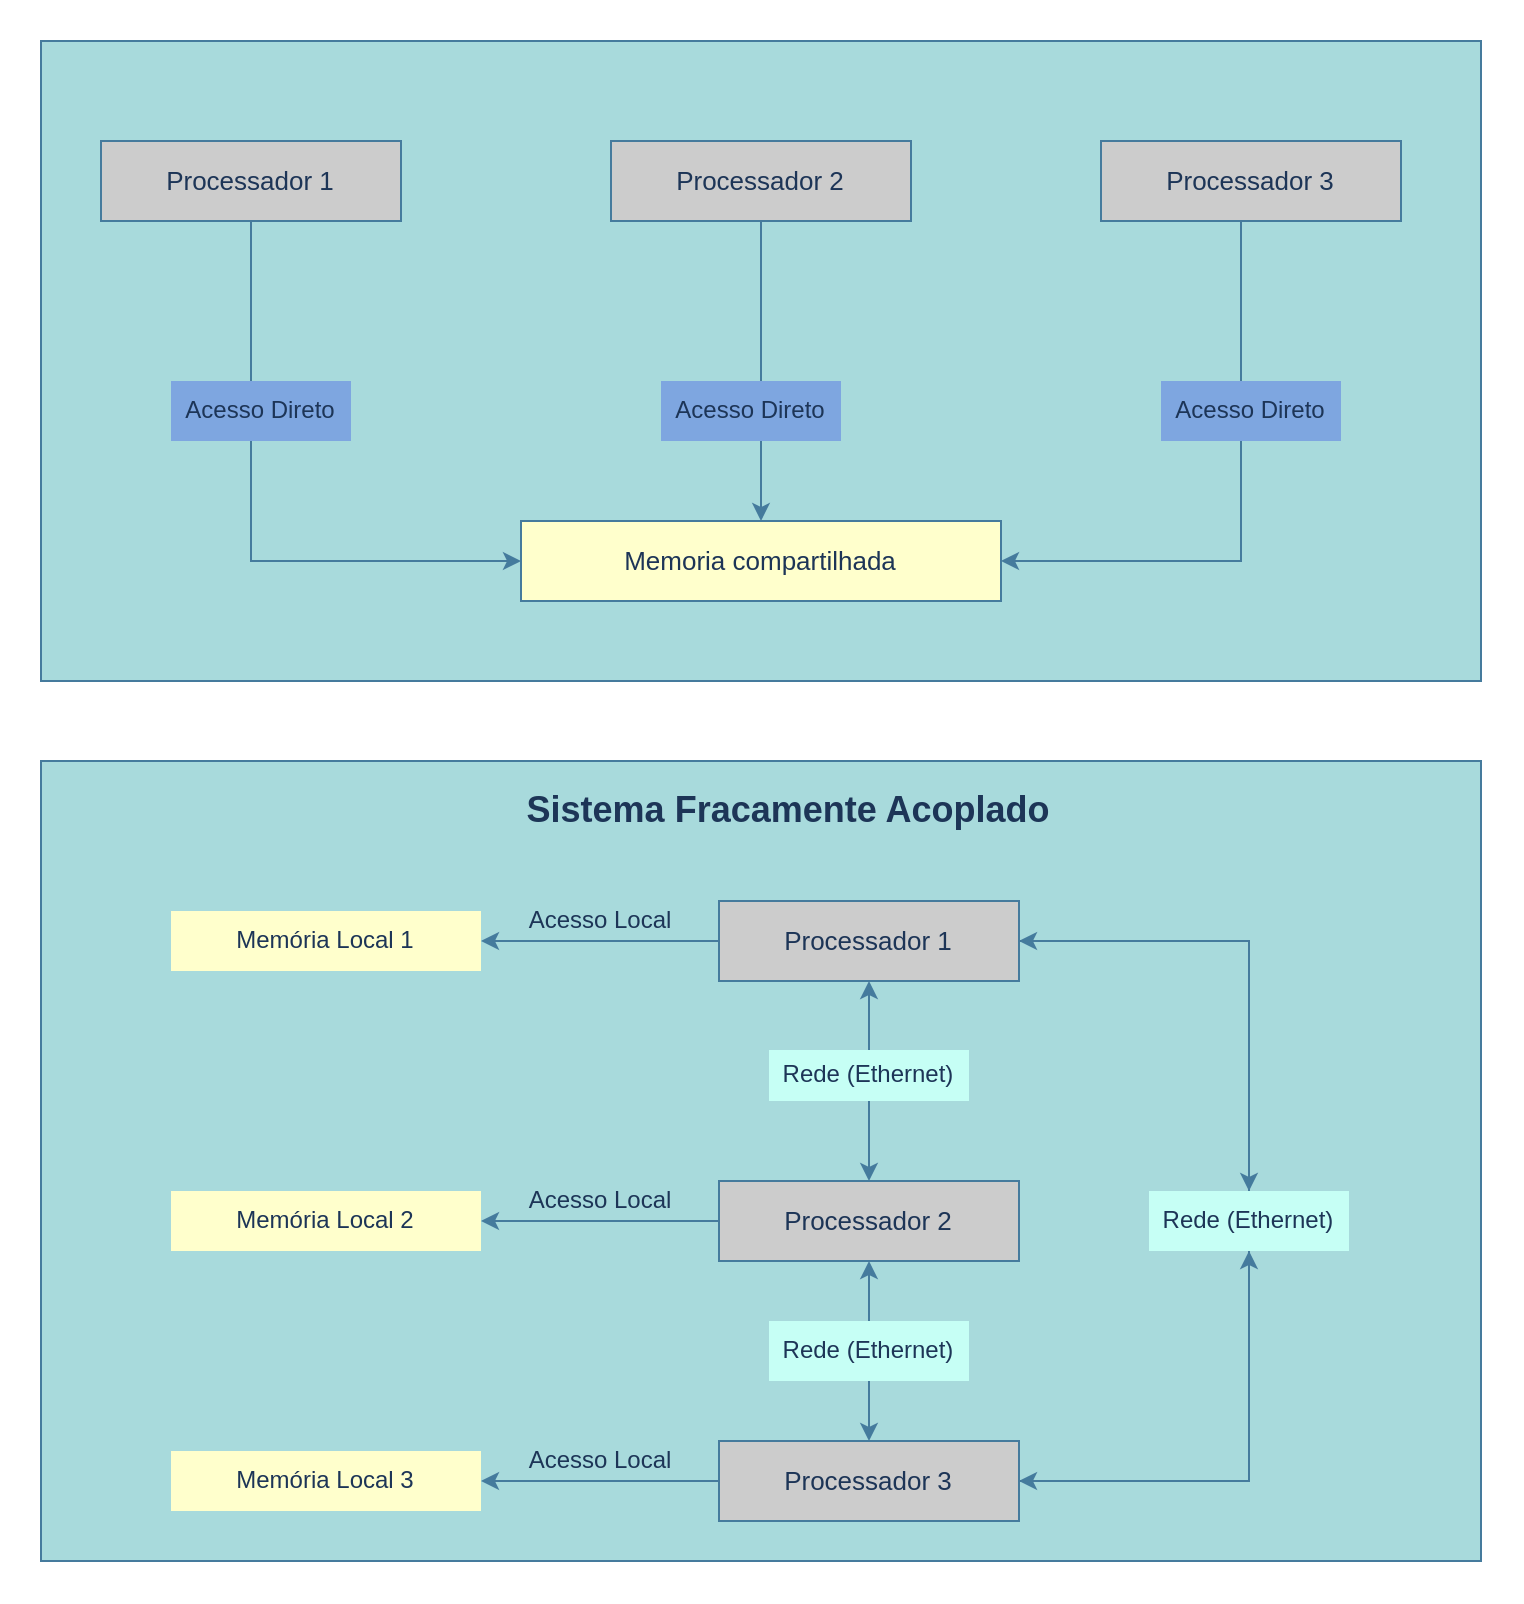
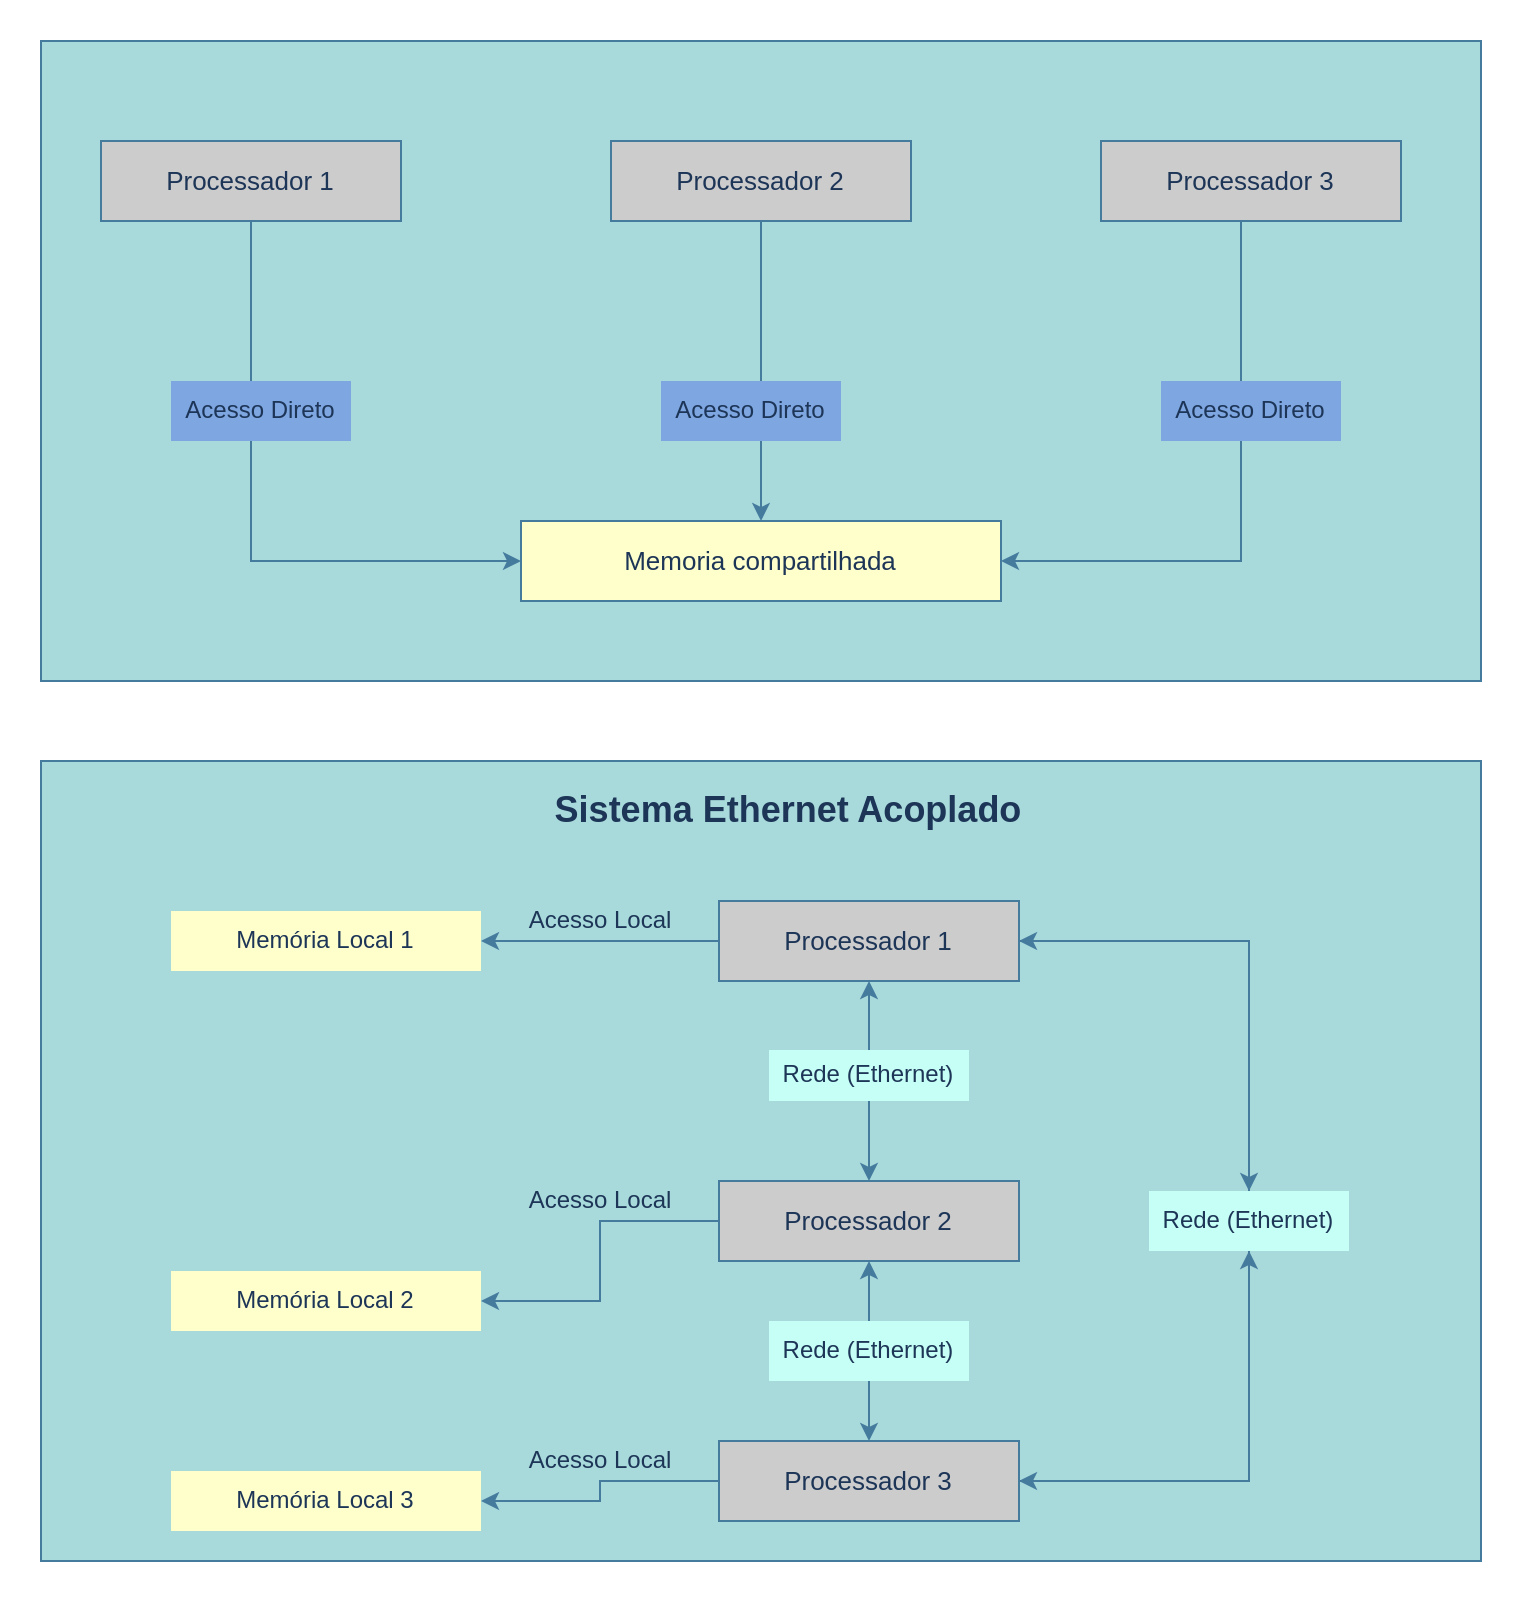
node "Sistema Fracamente Acoplado": label "Sistema Fracamente Acoplado" -> "Sistema Ethernet Acoplado"
node "Memória Local 2": moved (326, 1221) -> (326, 1301)
node "Memória Local 3": moved (326, 1481) -> (326, 1501)
